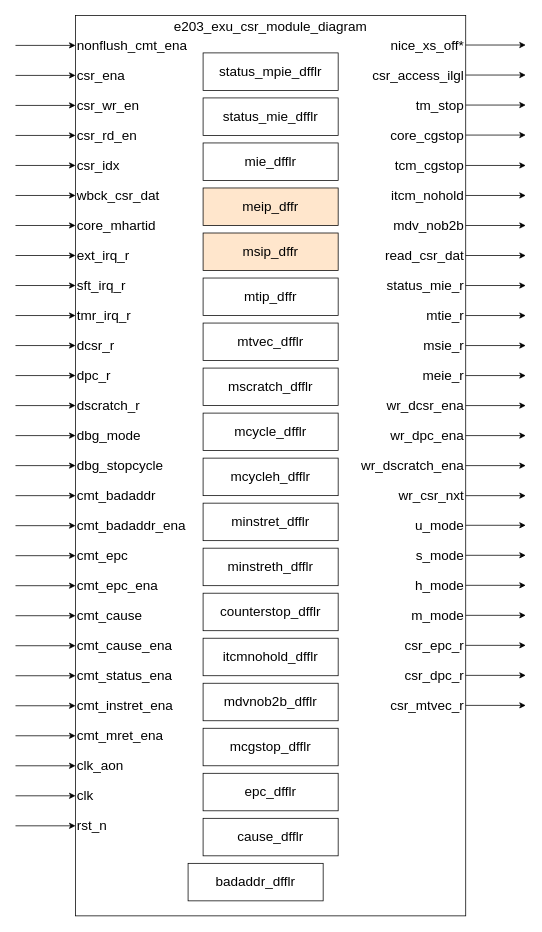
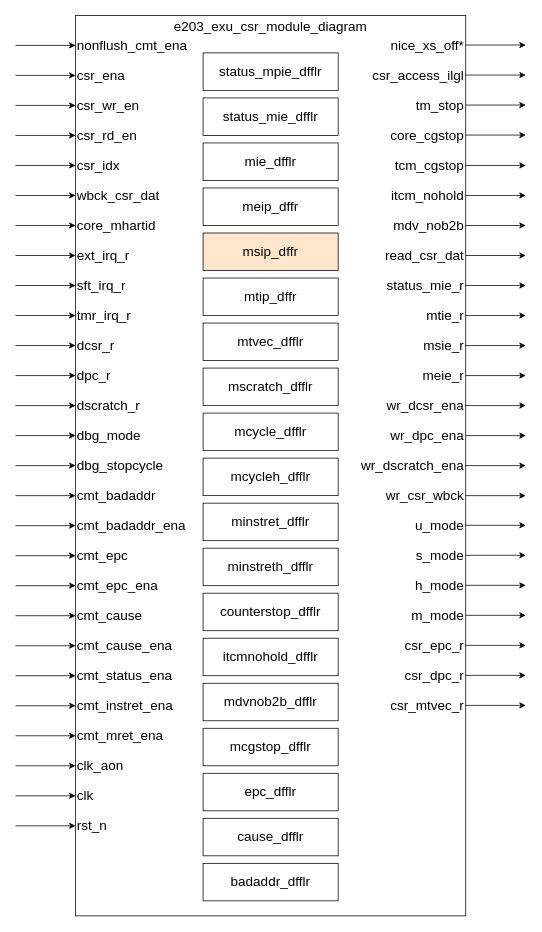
node "meip_dffr": fillcolor #ffe6cc -> #ffffff
node "wr_csr_nxt": label "wr_csr_nxt" -> "wr_csr_wbck"
node "badaddr_dfflr": moved (255, 882) -> (270, 882)
